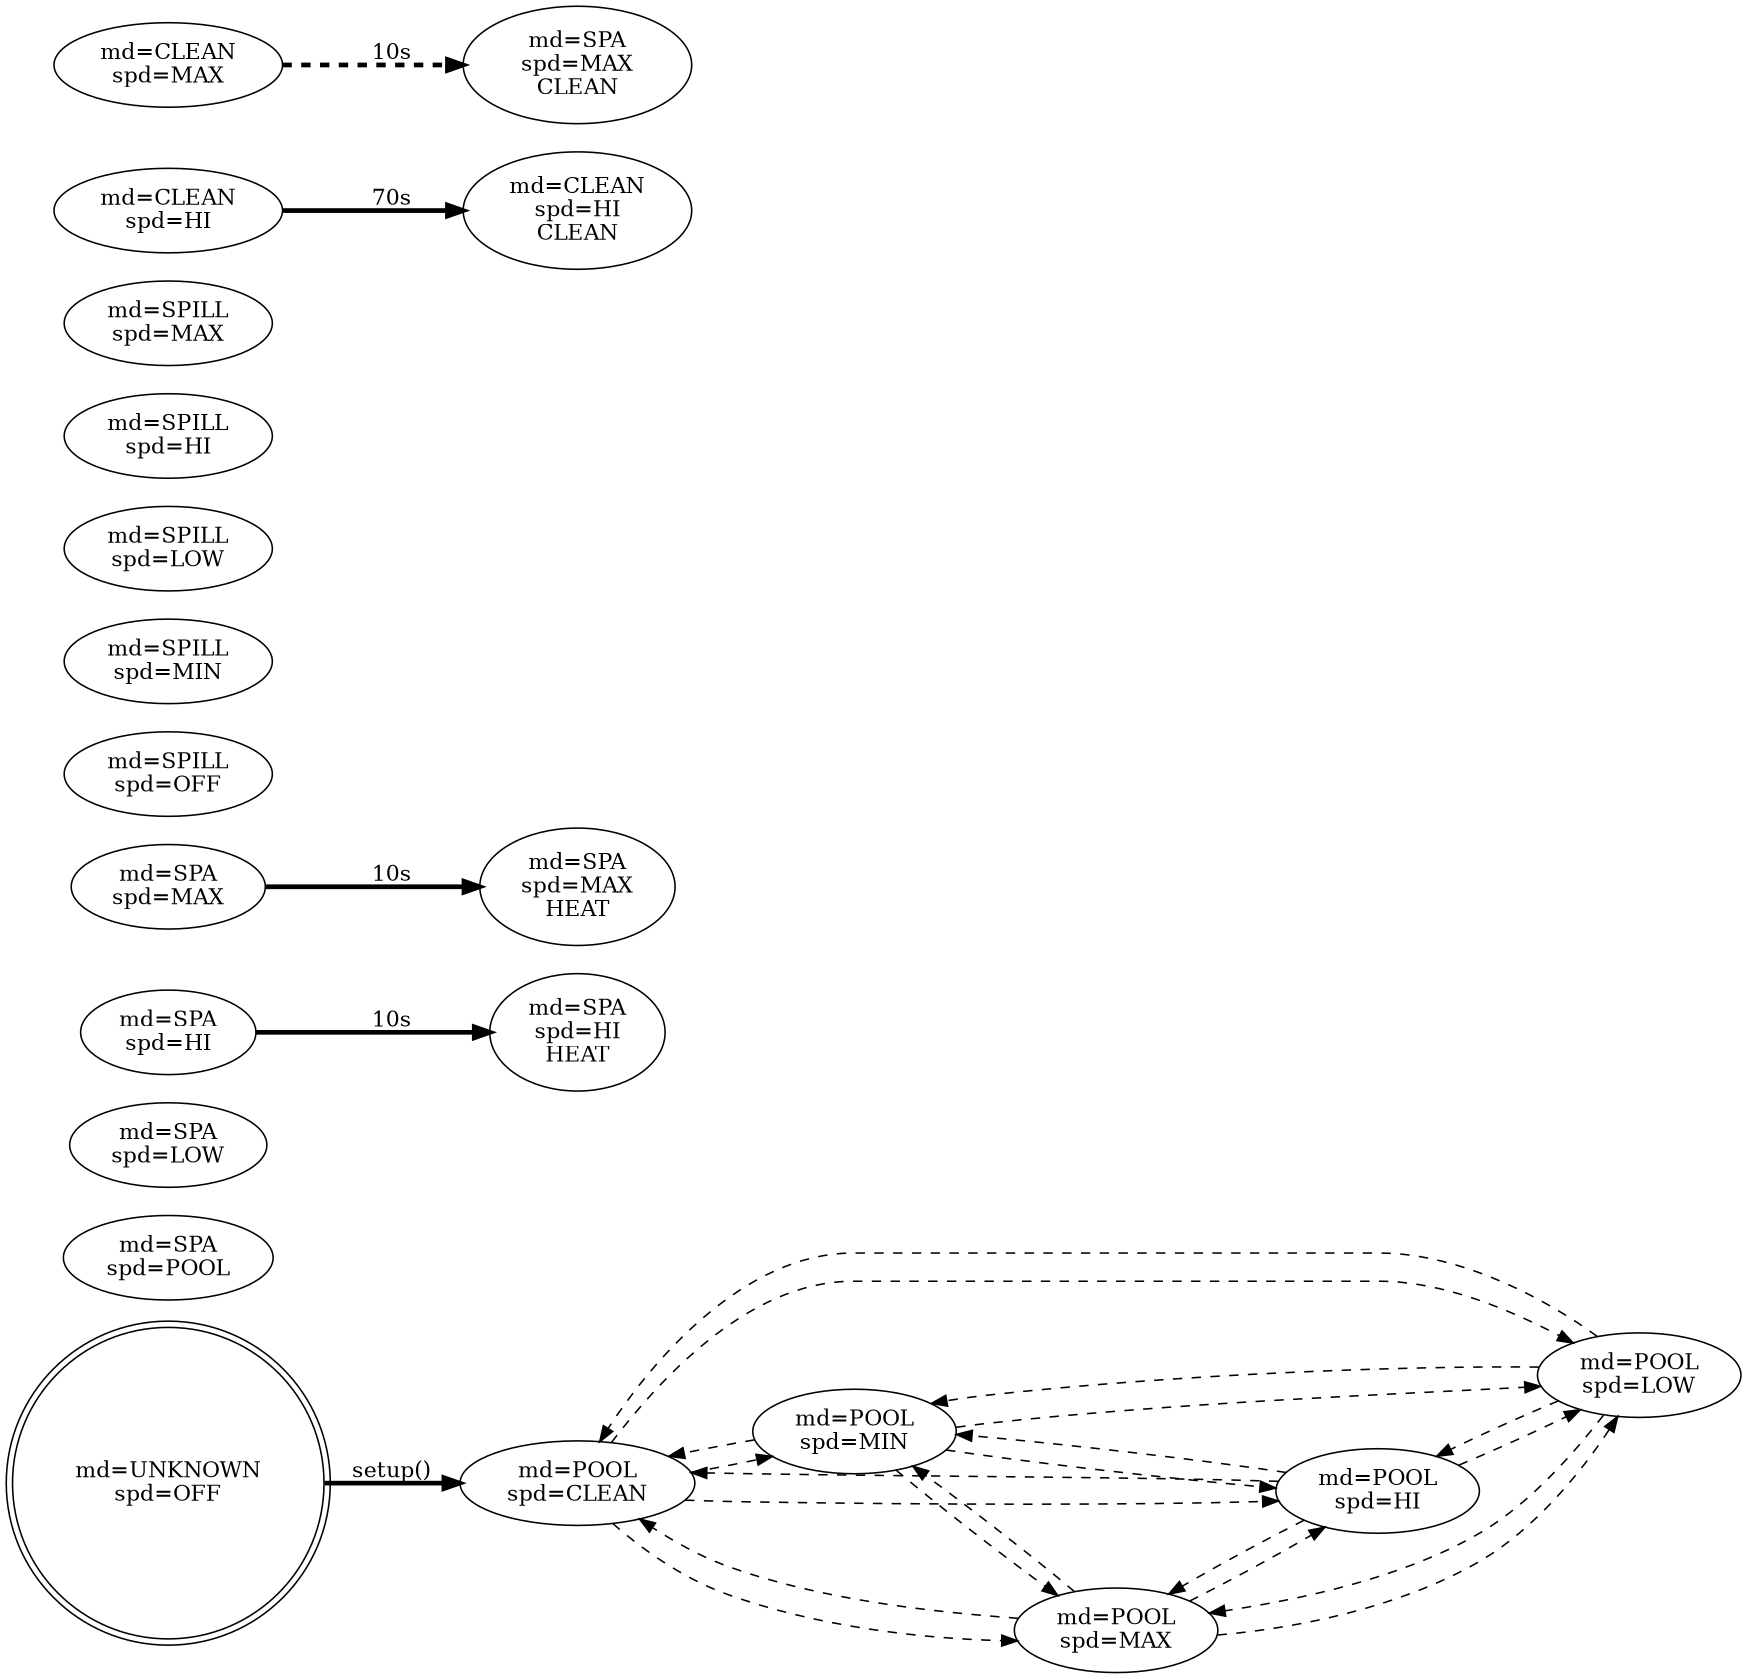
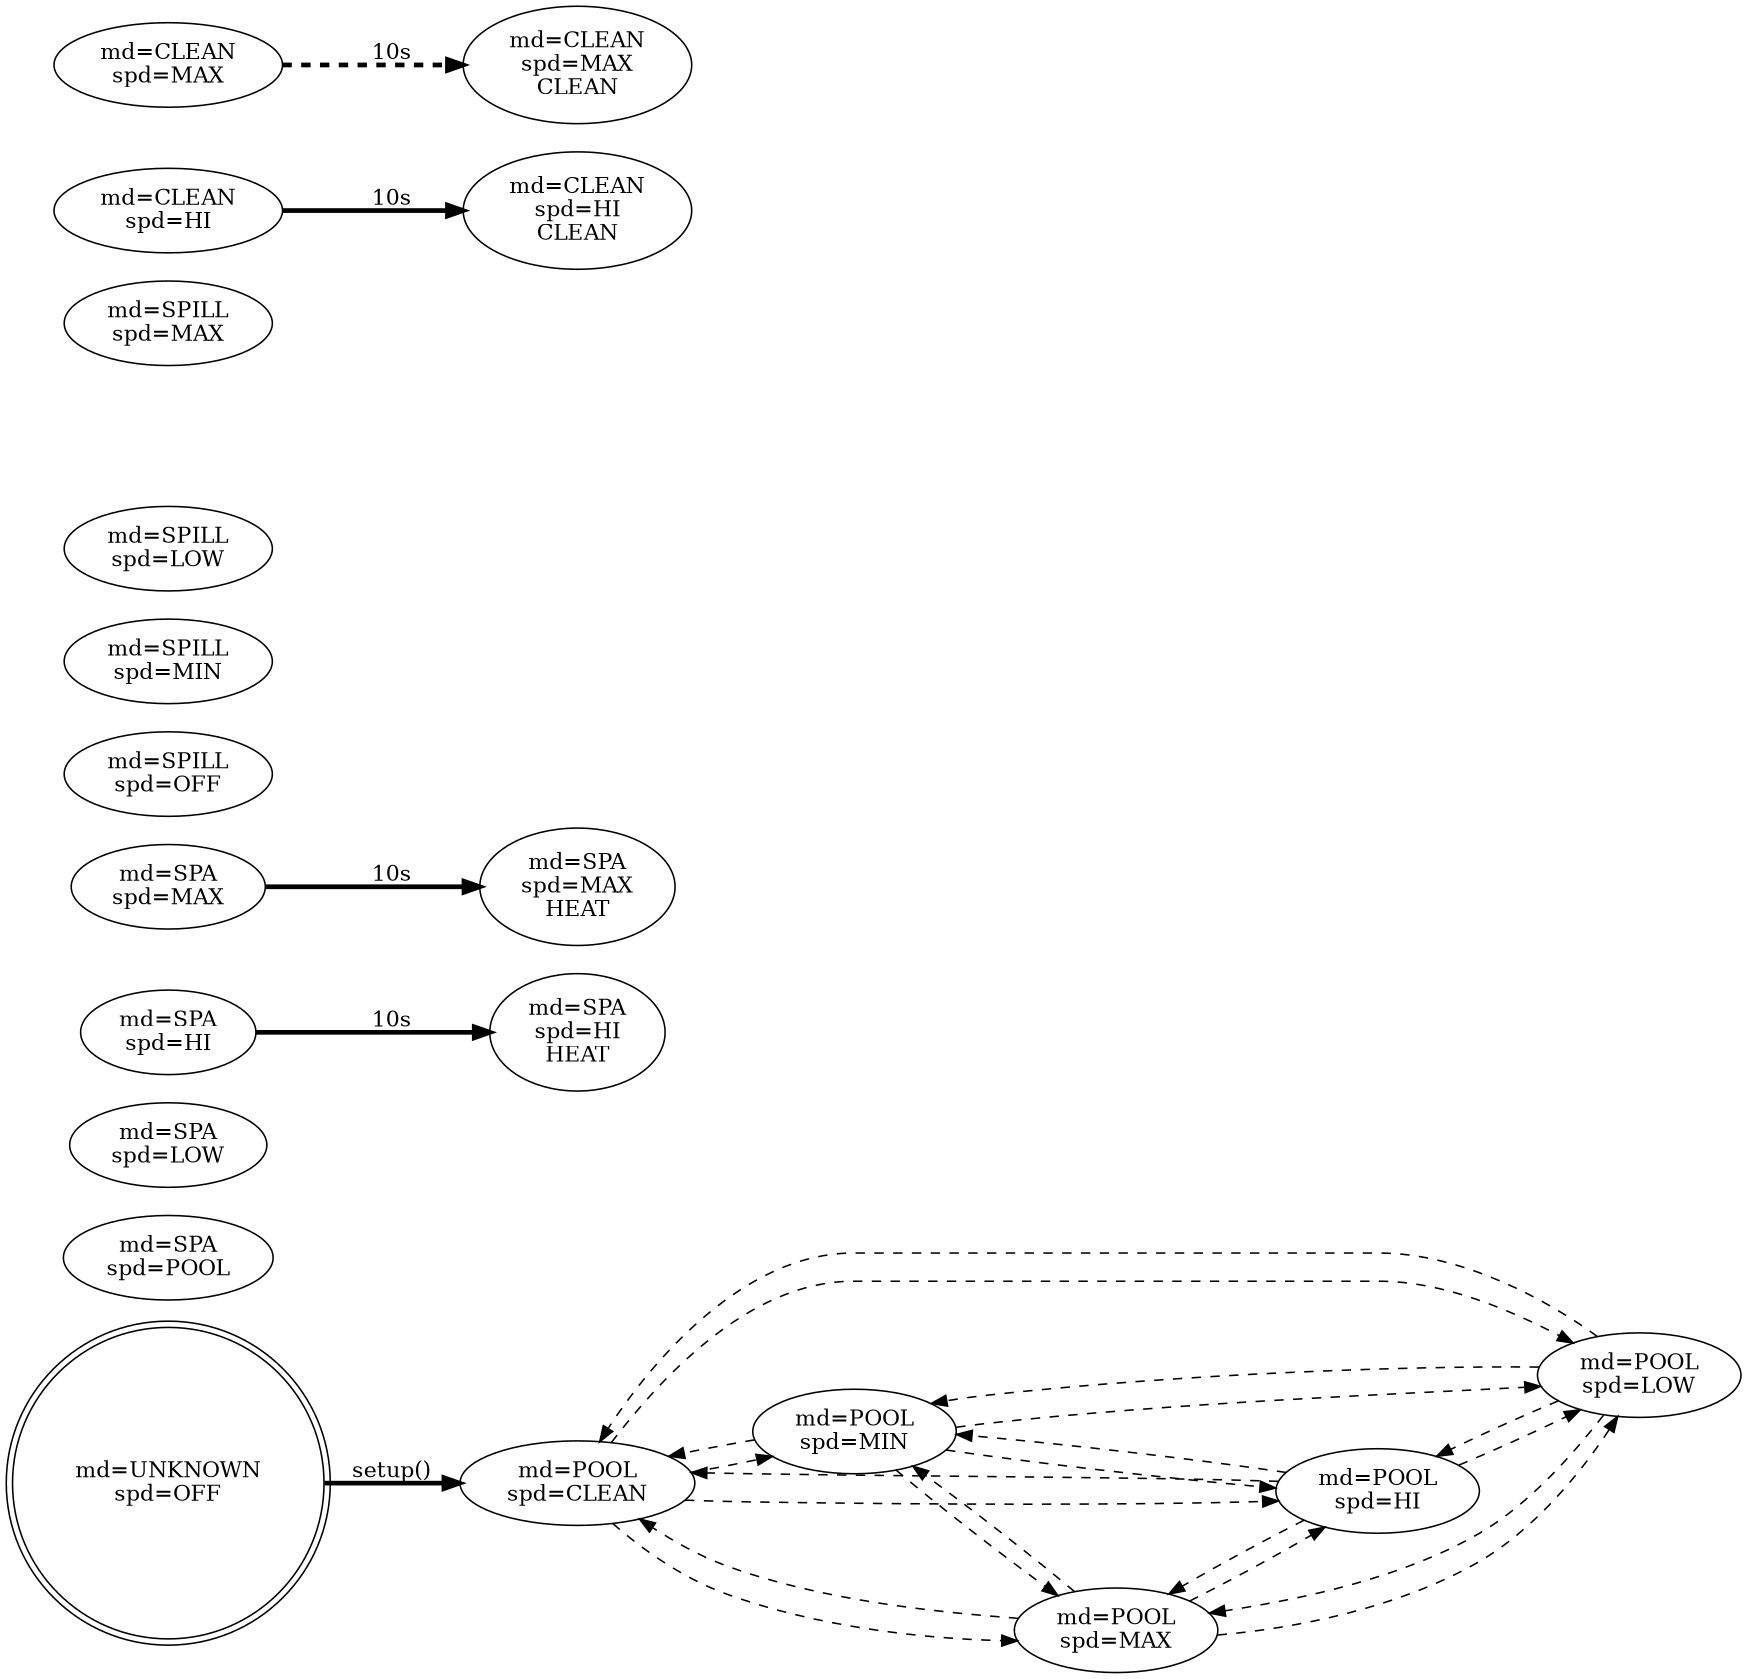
node "md=SPA spd=MAX CLEAN": label "md=SPA spd=MAX CLEAN" -> "md=CLEAN spd=MAX CLEAN"
edge "md=CLEAN spd=HI" -> "md=CLEAN spd=HI CLEAN": label "70s" -> "10s"
node "md=SPILL spd=HI": removed
